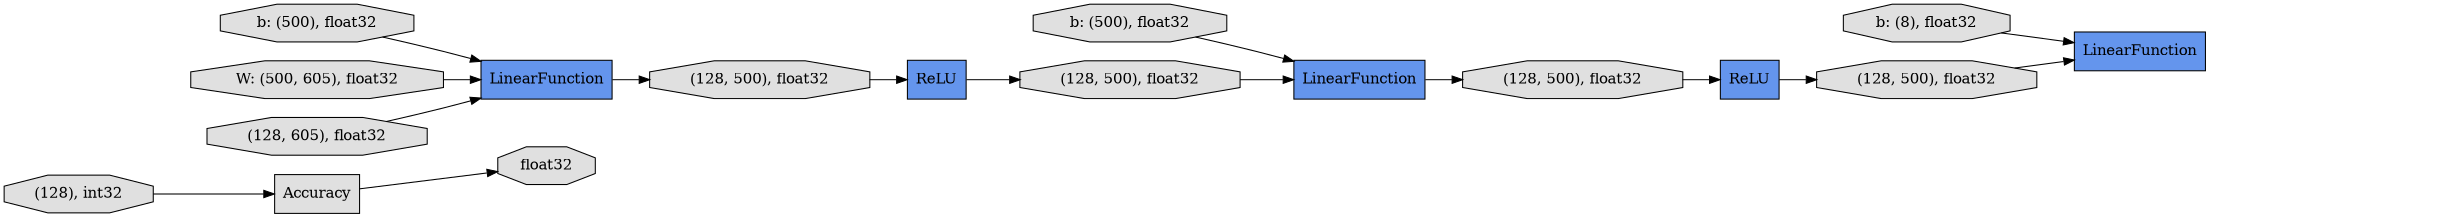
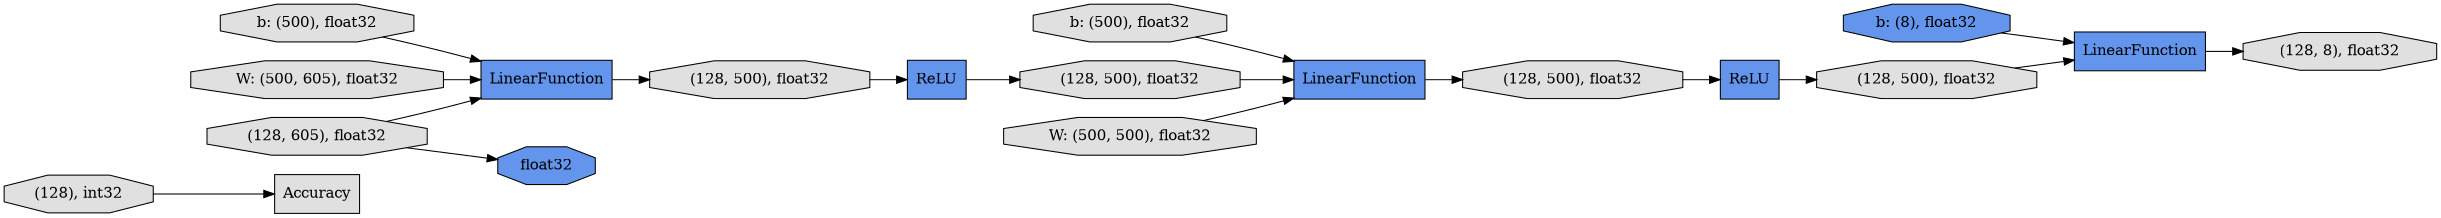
node "b: (8), float32": fillcolor #e0e0e0 -> #6495ed
node "(128, 8), float32": added
node "W: (500, 500), float32": added
node "float32": fillcolor #e0e0e0 -> #6495ed
edge "Accuracy" -> "float32": now "(128, 605), float32" -> "float32"
